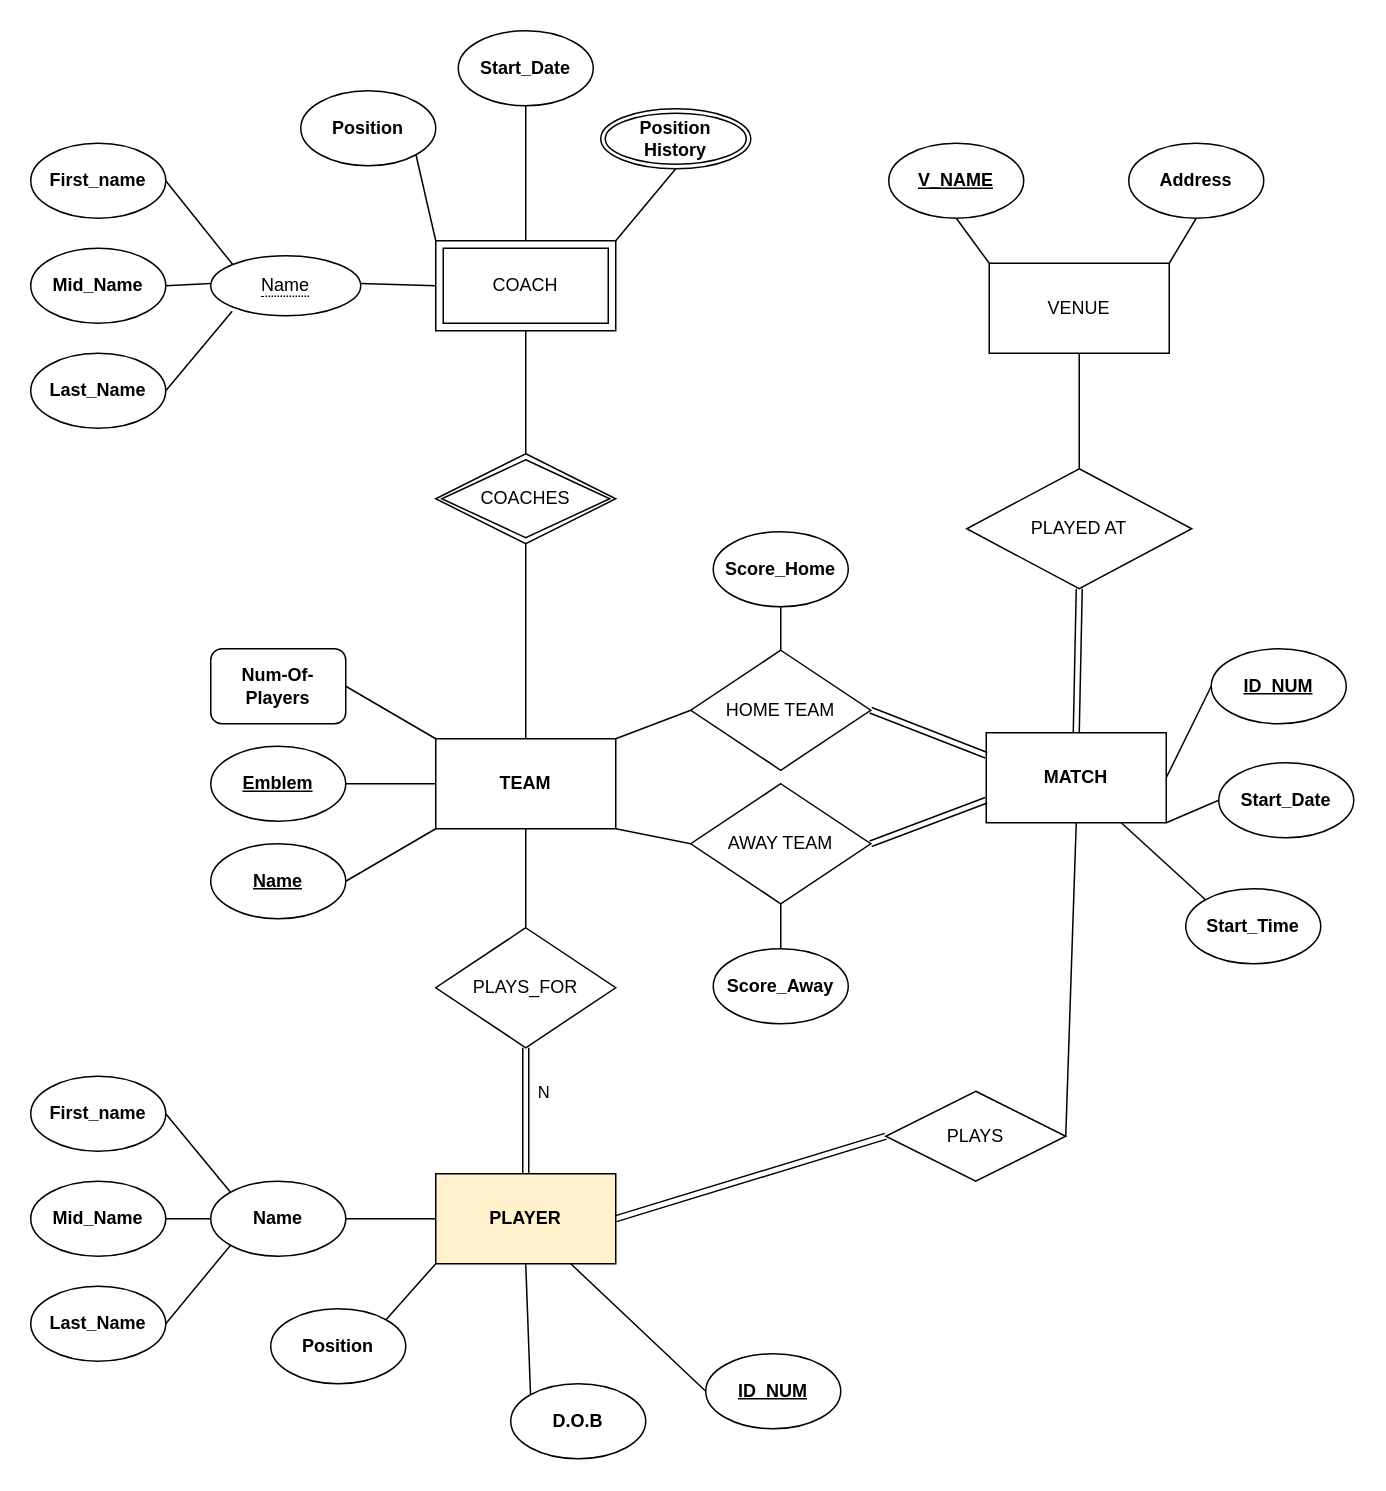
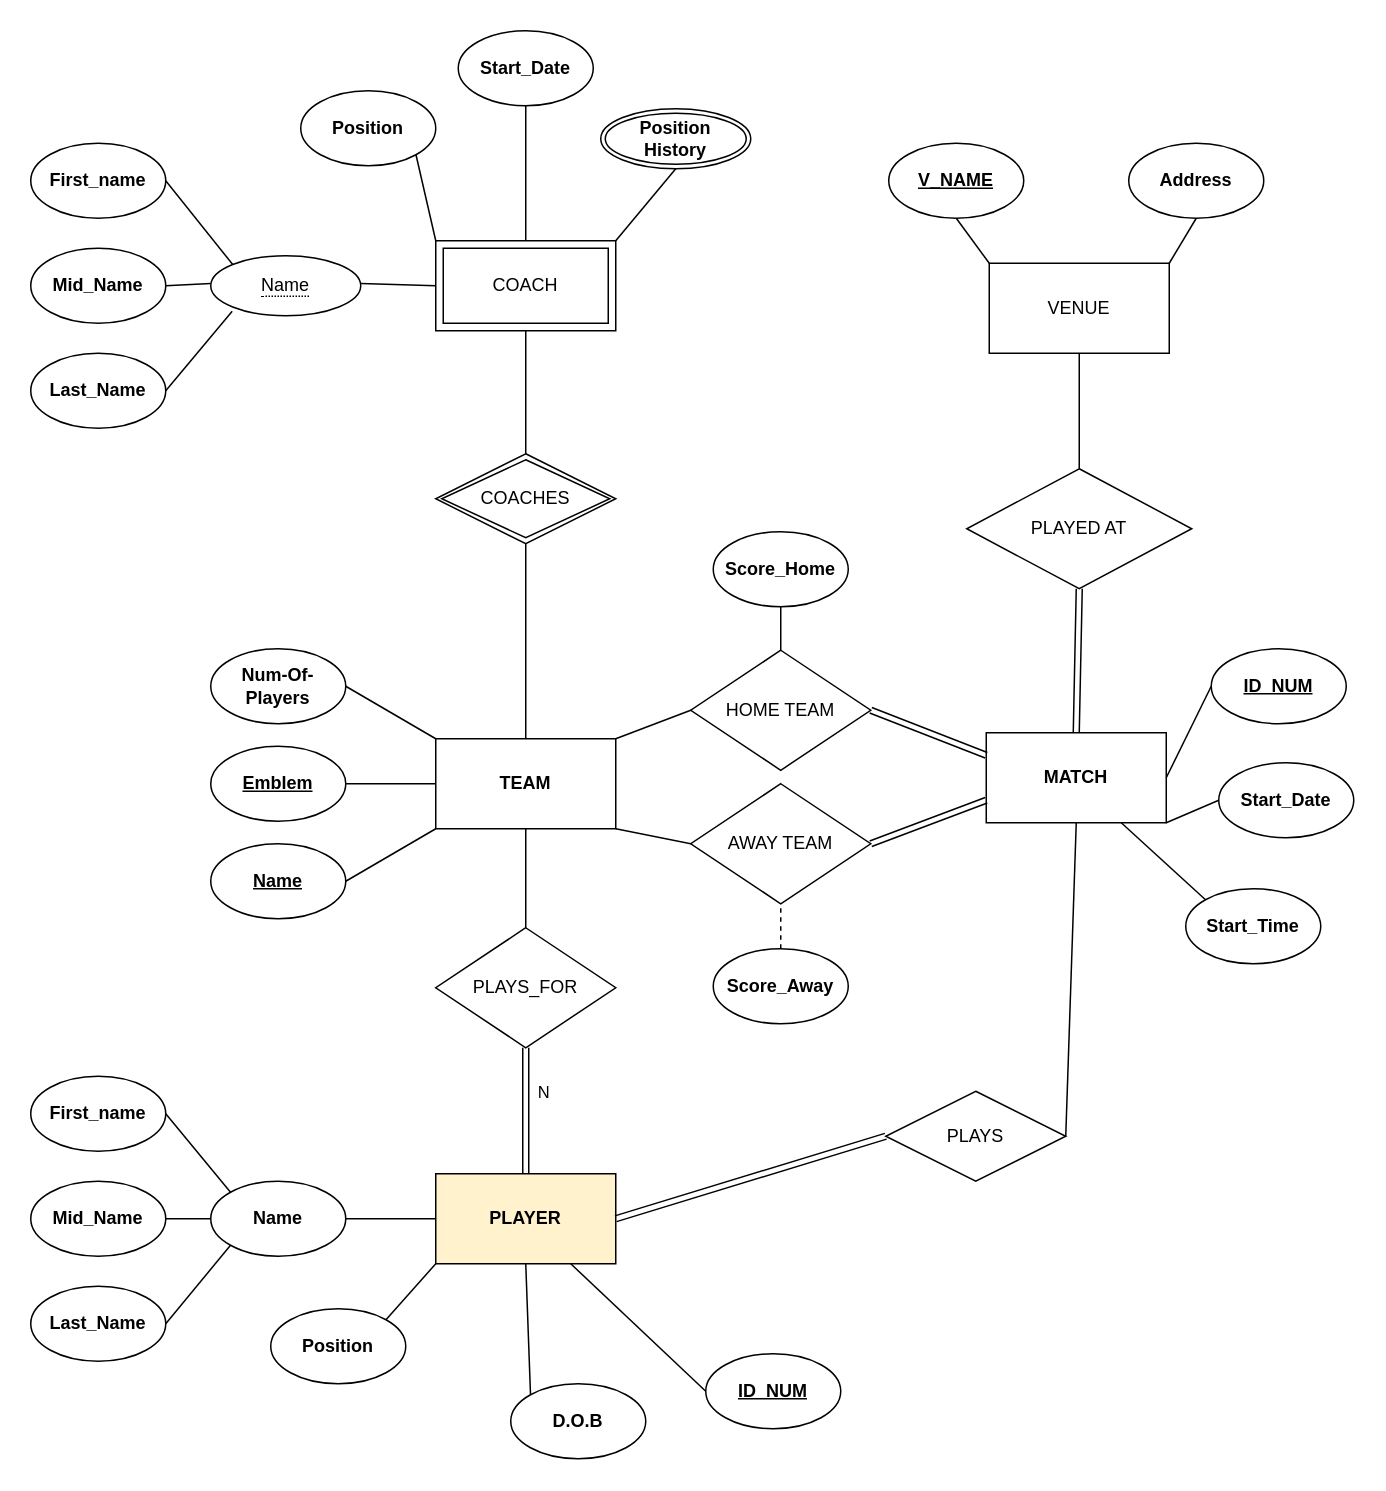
node "Num-Of-Players": shape rounded rectangle -> ellipse
edge "AWAY TEAM" -- "Score_Away": style solid -> dashed
